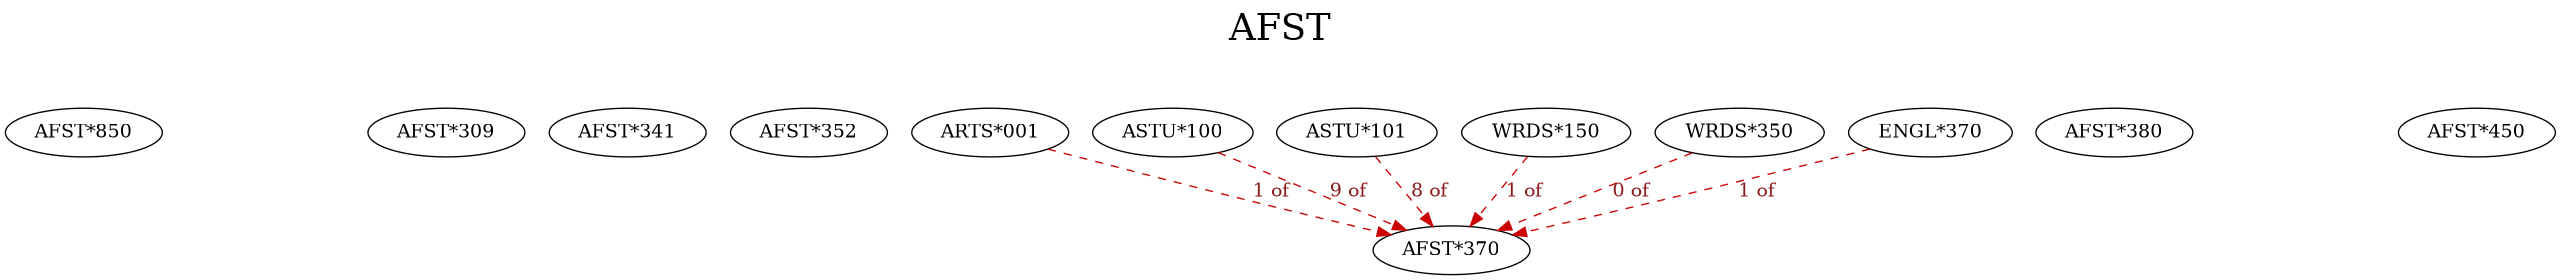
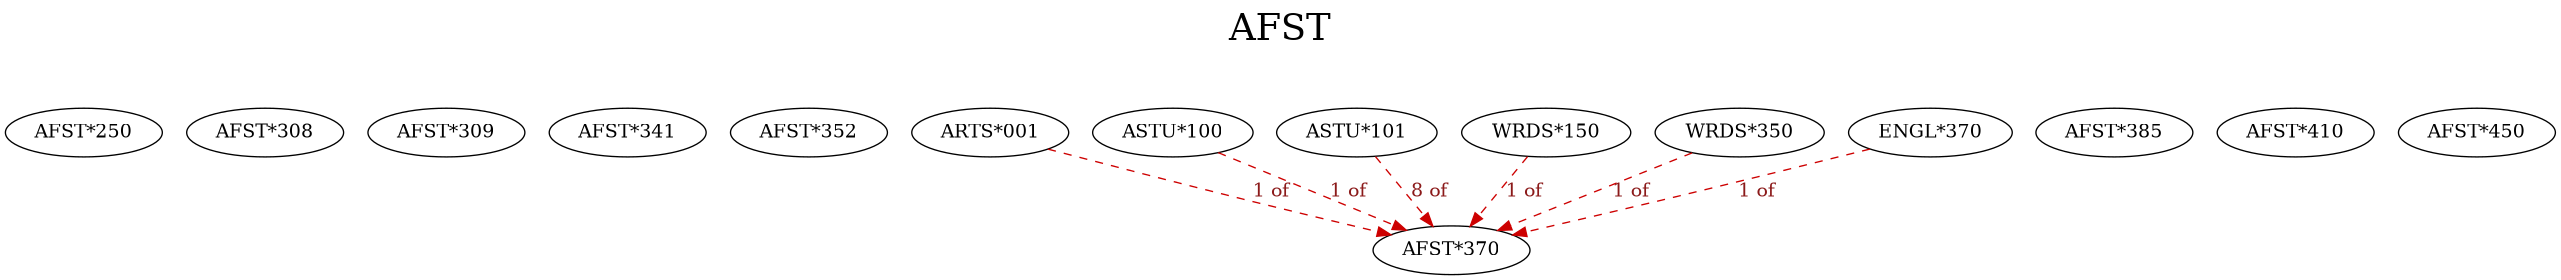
node "AFST*850": label "AFST*850" -> "AFST*250"
node "AFST*308": added
node "AFST*380": label "AFST*380" -> "AFST*385"
node "AFST*410": added
edge "ASTU*100" -> "AFST*370": label "9 of" -> "1 of"
edge "WRDS*350" -> "AFST*370": label "0 of" -> "1 of"
